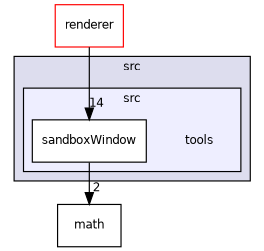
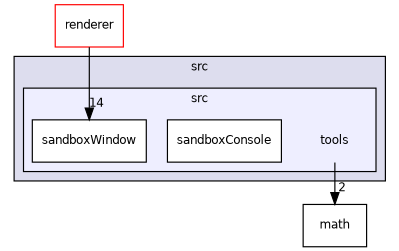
node "sandboxConsole": added
edge "sandboxWindow" -> "math": now "tools" -> "math"
